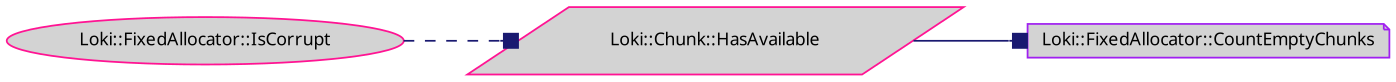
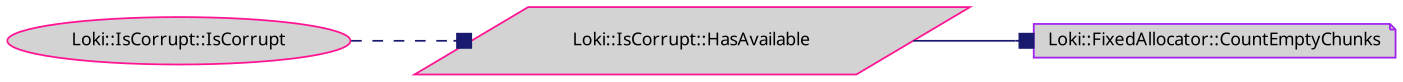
node "Loki::FixedAllocator::IsCorrupt": label "Loki::FixedAllocator::IsCorrupt" -> "Loki::IsCorrupt::IsCorrupt"
node "Loki::Chunk::HasAvailable": label "Loki::Chunk::HasAvailable" -> "Loki::IsCorrupt::HasAvailable"
